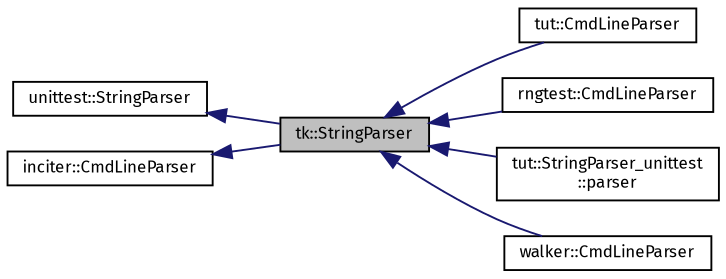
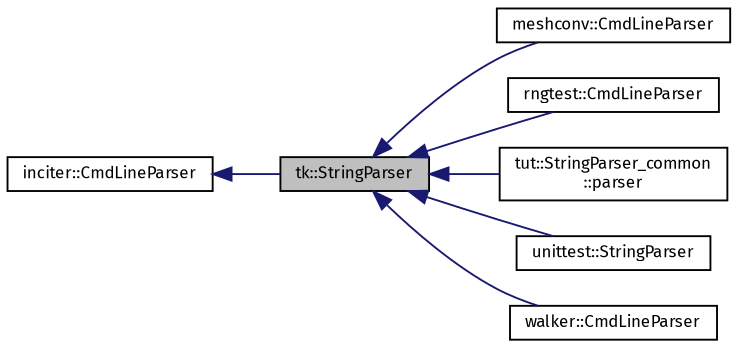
node "tut::CmdLineParser": label "tut::CmdLineParser" -> "meshconv::CmdLineParser"
edge "tk::StringParser" -> "unittest::StringParser": reversed
node "tut::StringParser_unittest ::parser": label "tut::StringParser_unittest ::parser" -> "tut::StringParser_common ::parser"
